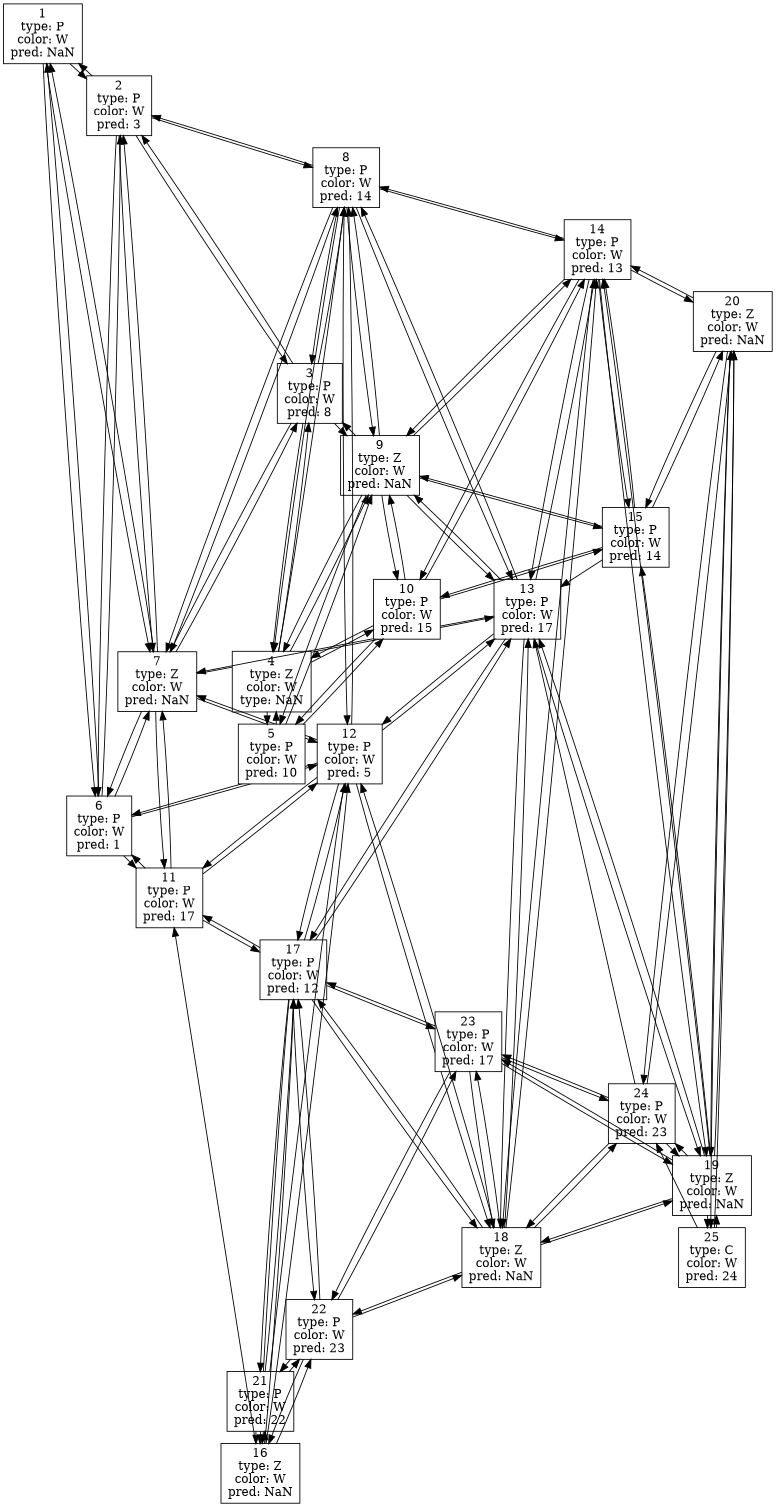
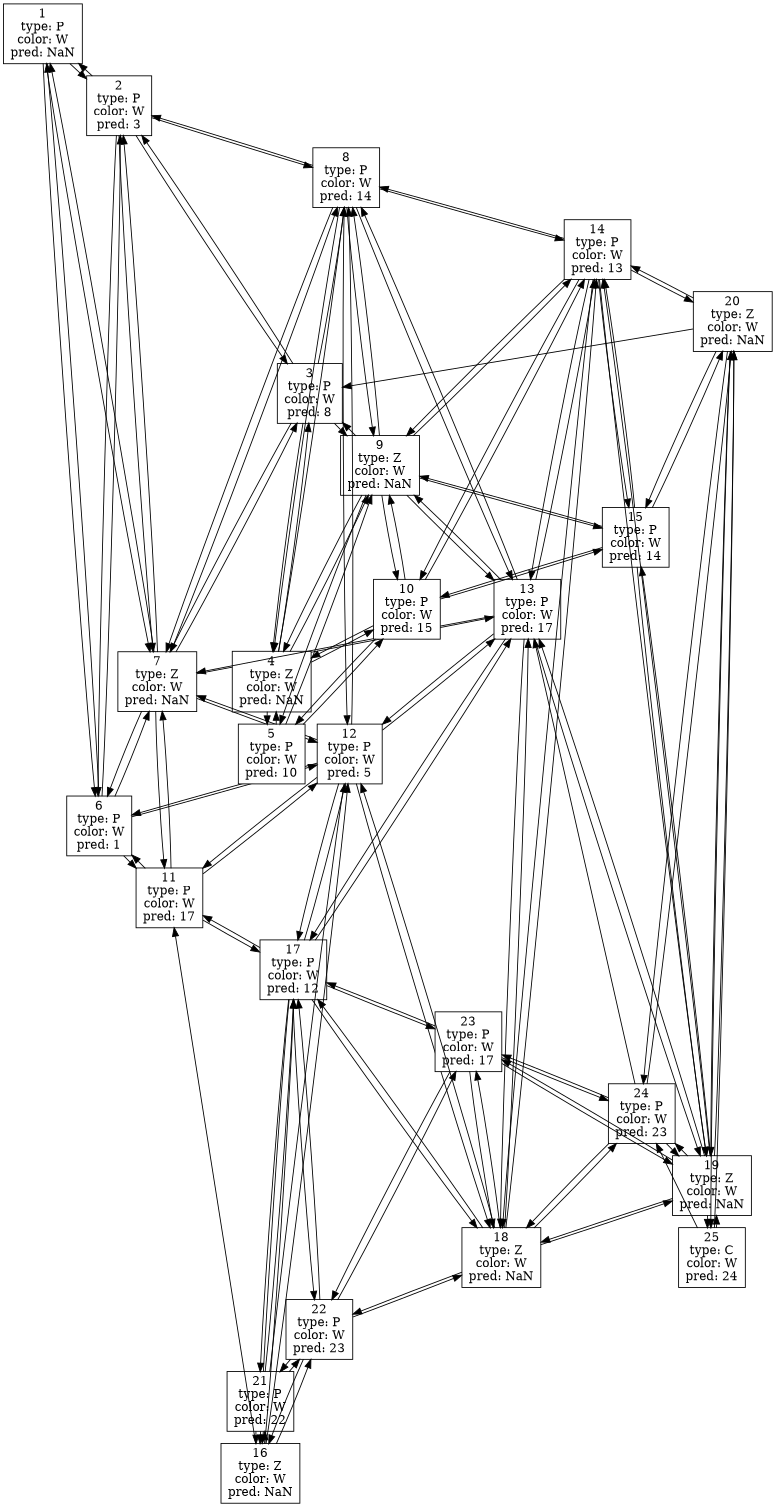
edge "8 type: P color: W pred: 14" -> "3 type: P color: W pred: 8": now "20 type: Z color: W pred: NaN" -> "3 type: P color: W pred: 8"
edge "15 type: P color: W pred: 14" -> "13 type: P color: W pred: 17": now "15 type: P color: W pred: 14" -> "19 type: Z color: W pred: NaN"
node "4 type: Z color: W type: NaN": label "4 type: Z color: W type: NaN" -> "4 type: Z color: W pred: NaN"
